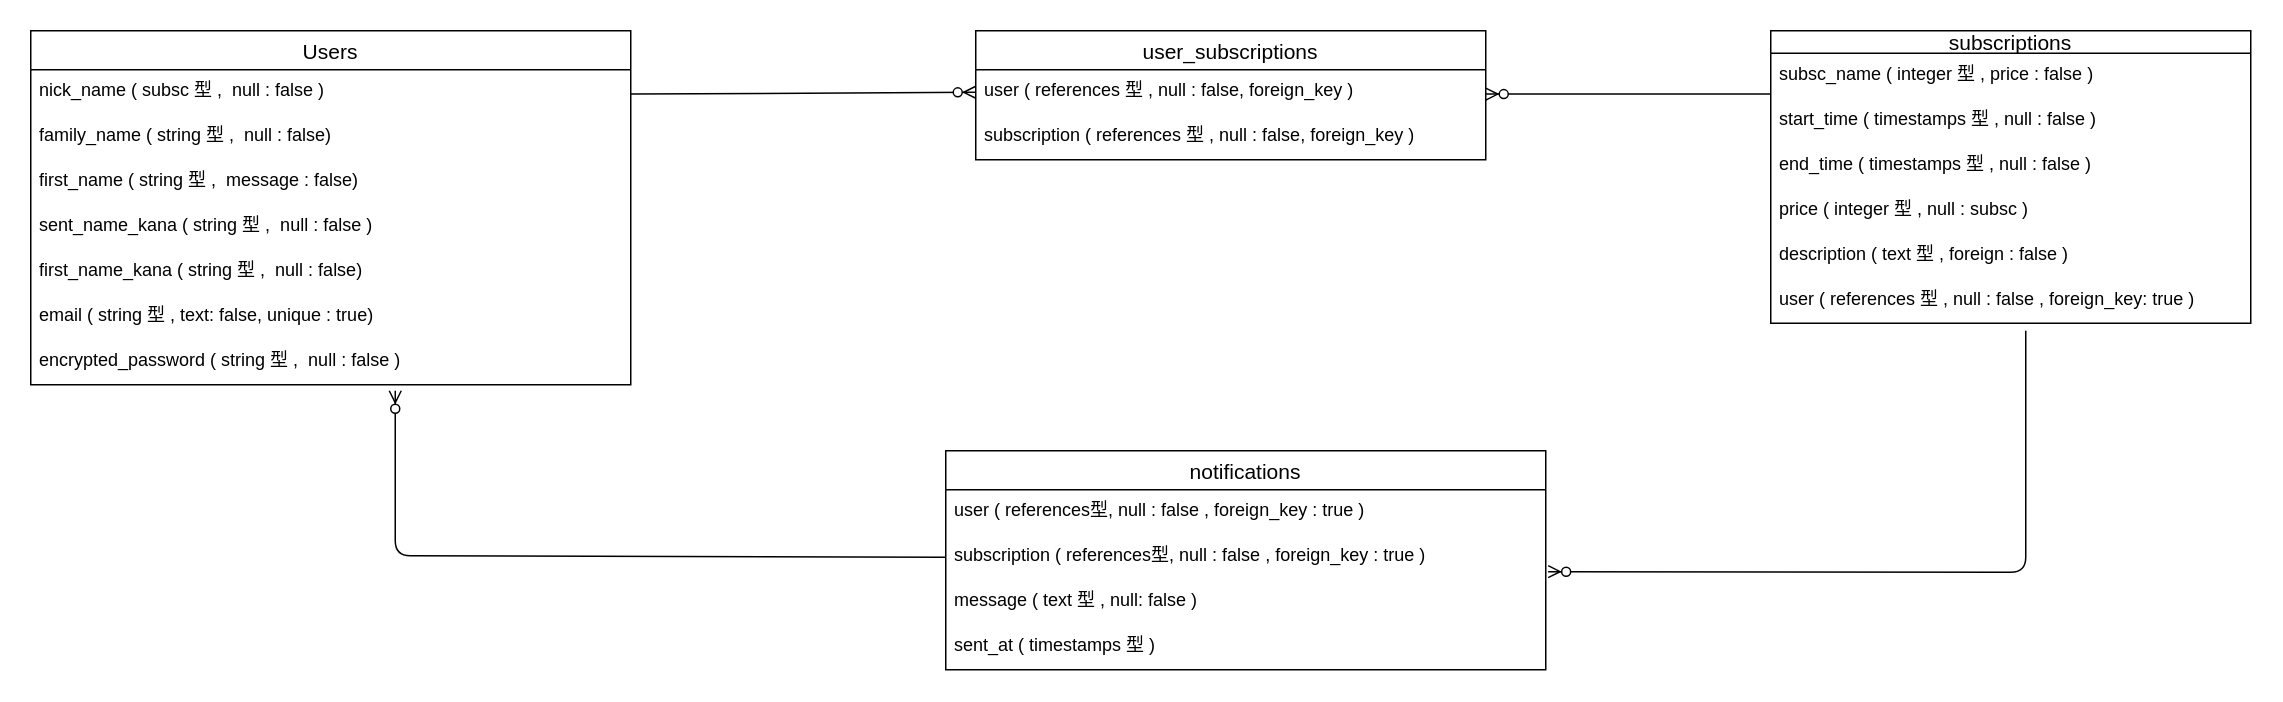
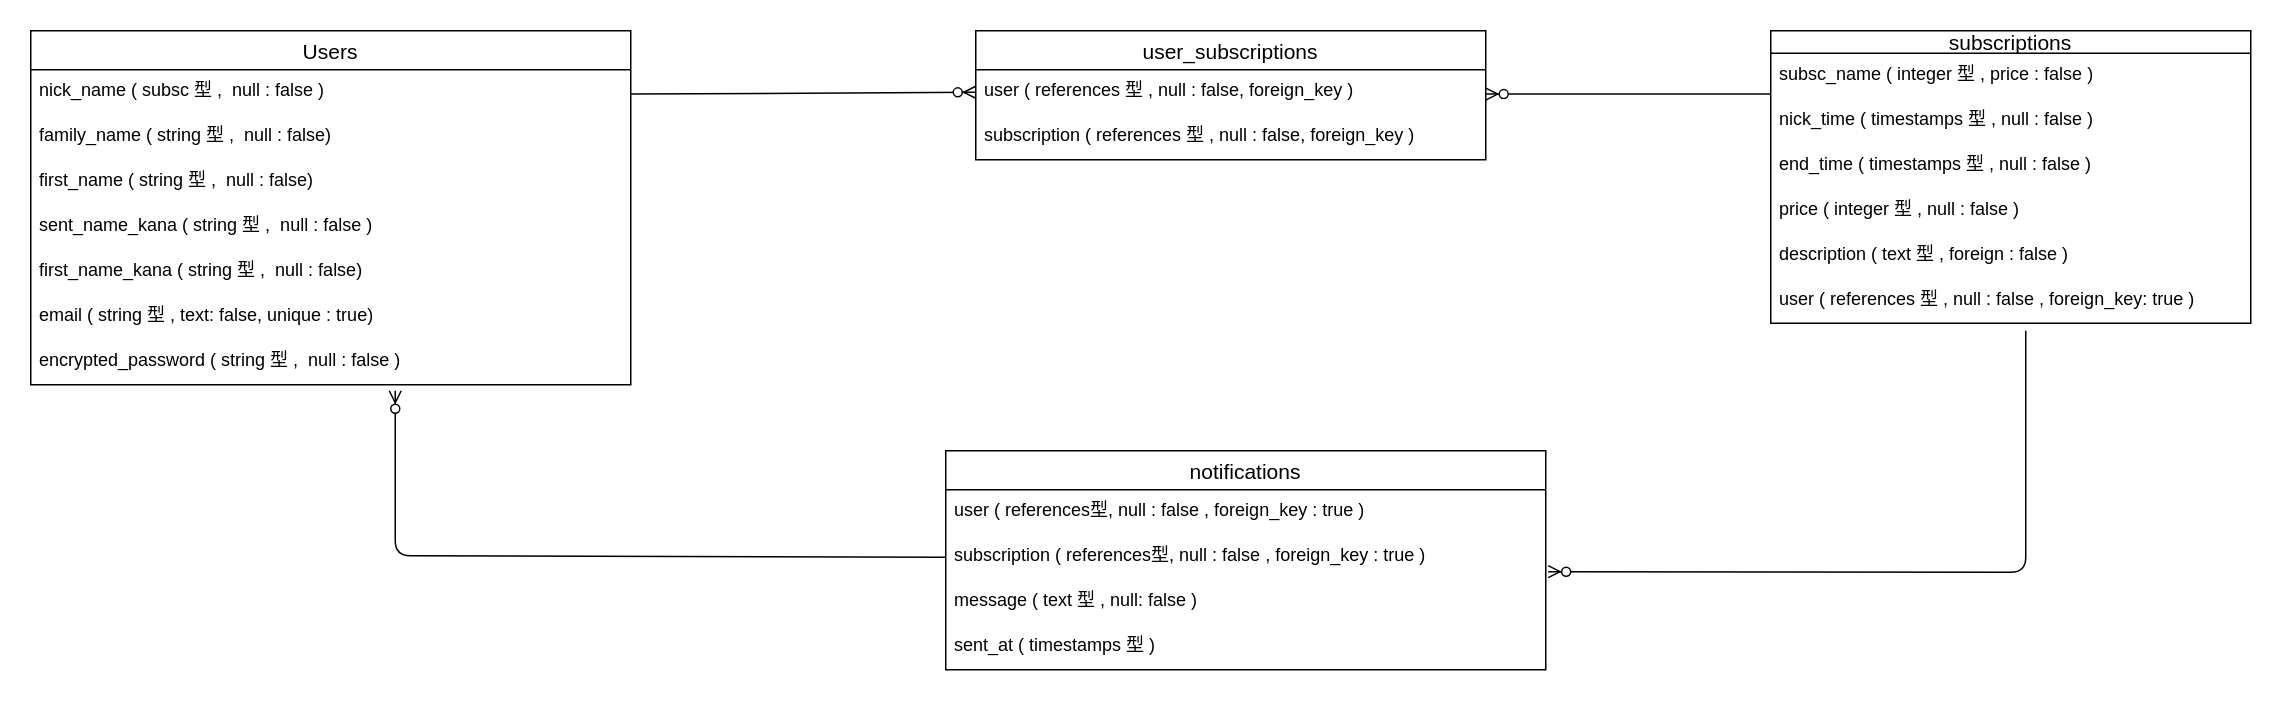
node "start_time ( timestamps 型 , null : false )": label "start_time ( timestamps 型 , null : false )" -> "nick_time ( timestamps 型 , null : false )"
node "first_name ( string 型 , message : false)": label "first_name ( string 型 , message : false)" -> "first_name ( string 型 , null : false)"
node "price ( integer 型 , null : subsc )": label "price ( integer 型 , null : subsc )" -> "price ( integer 型 , null : false )"
